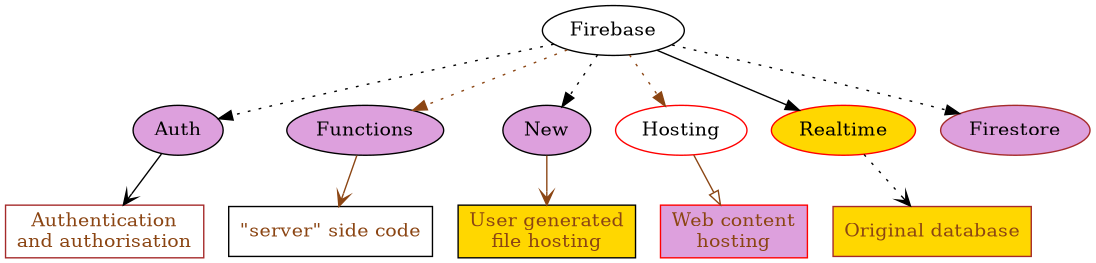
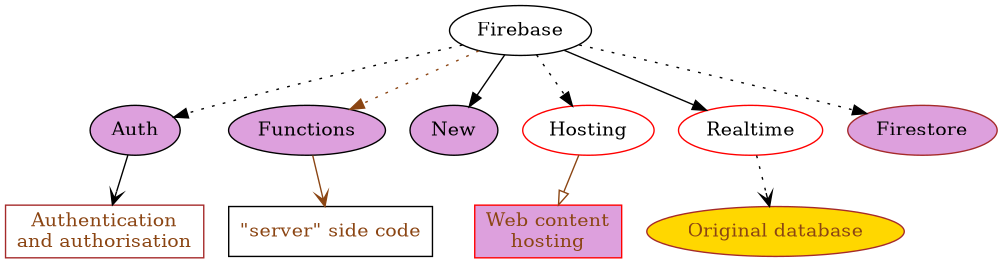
edge "Firebase" -> "New": style dotted -> solid
edge "Firebase" -> "Hosting": color chocolate4 -> black
node "Realtime": fillcolor gold -> white
node "User generated file hosting": removed
node "Original database": shape box -> ellipse
